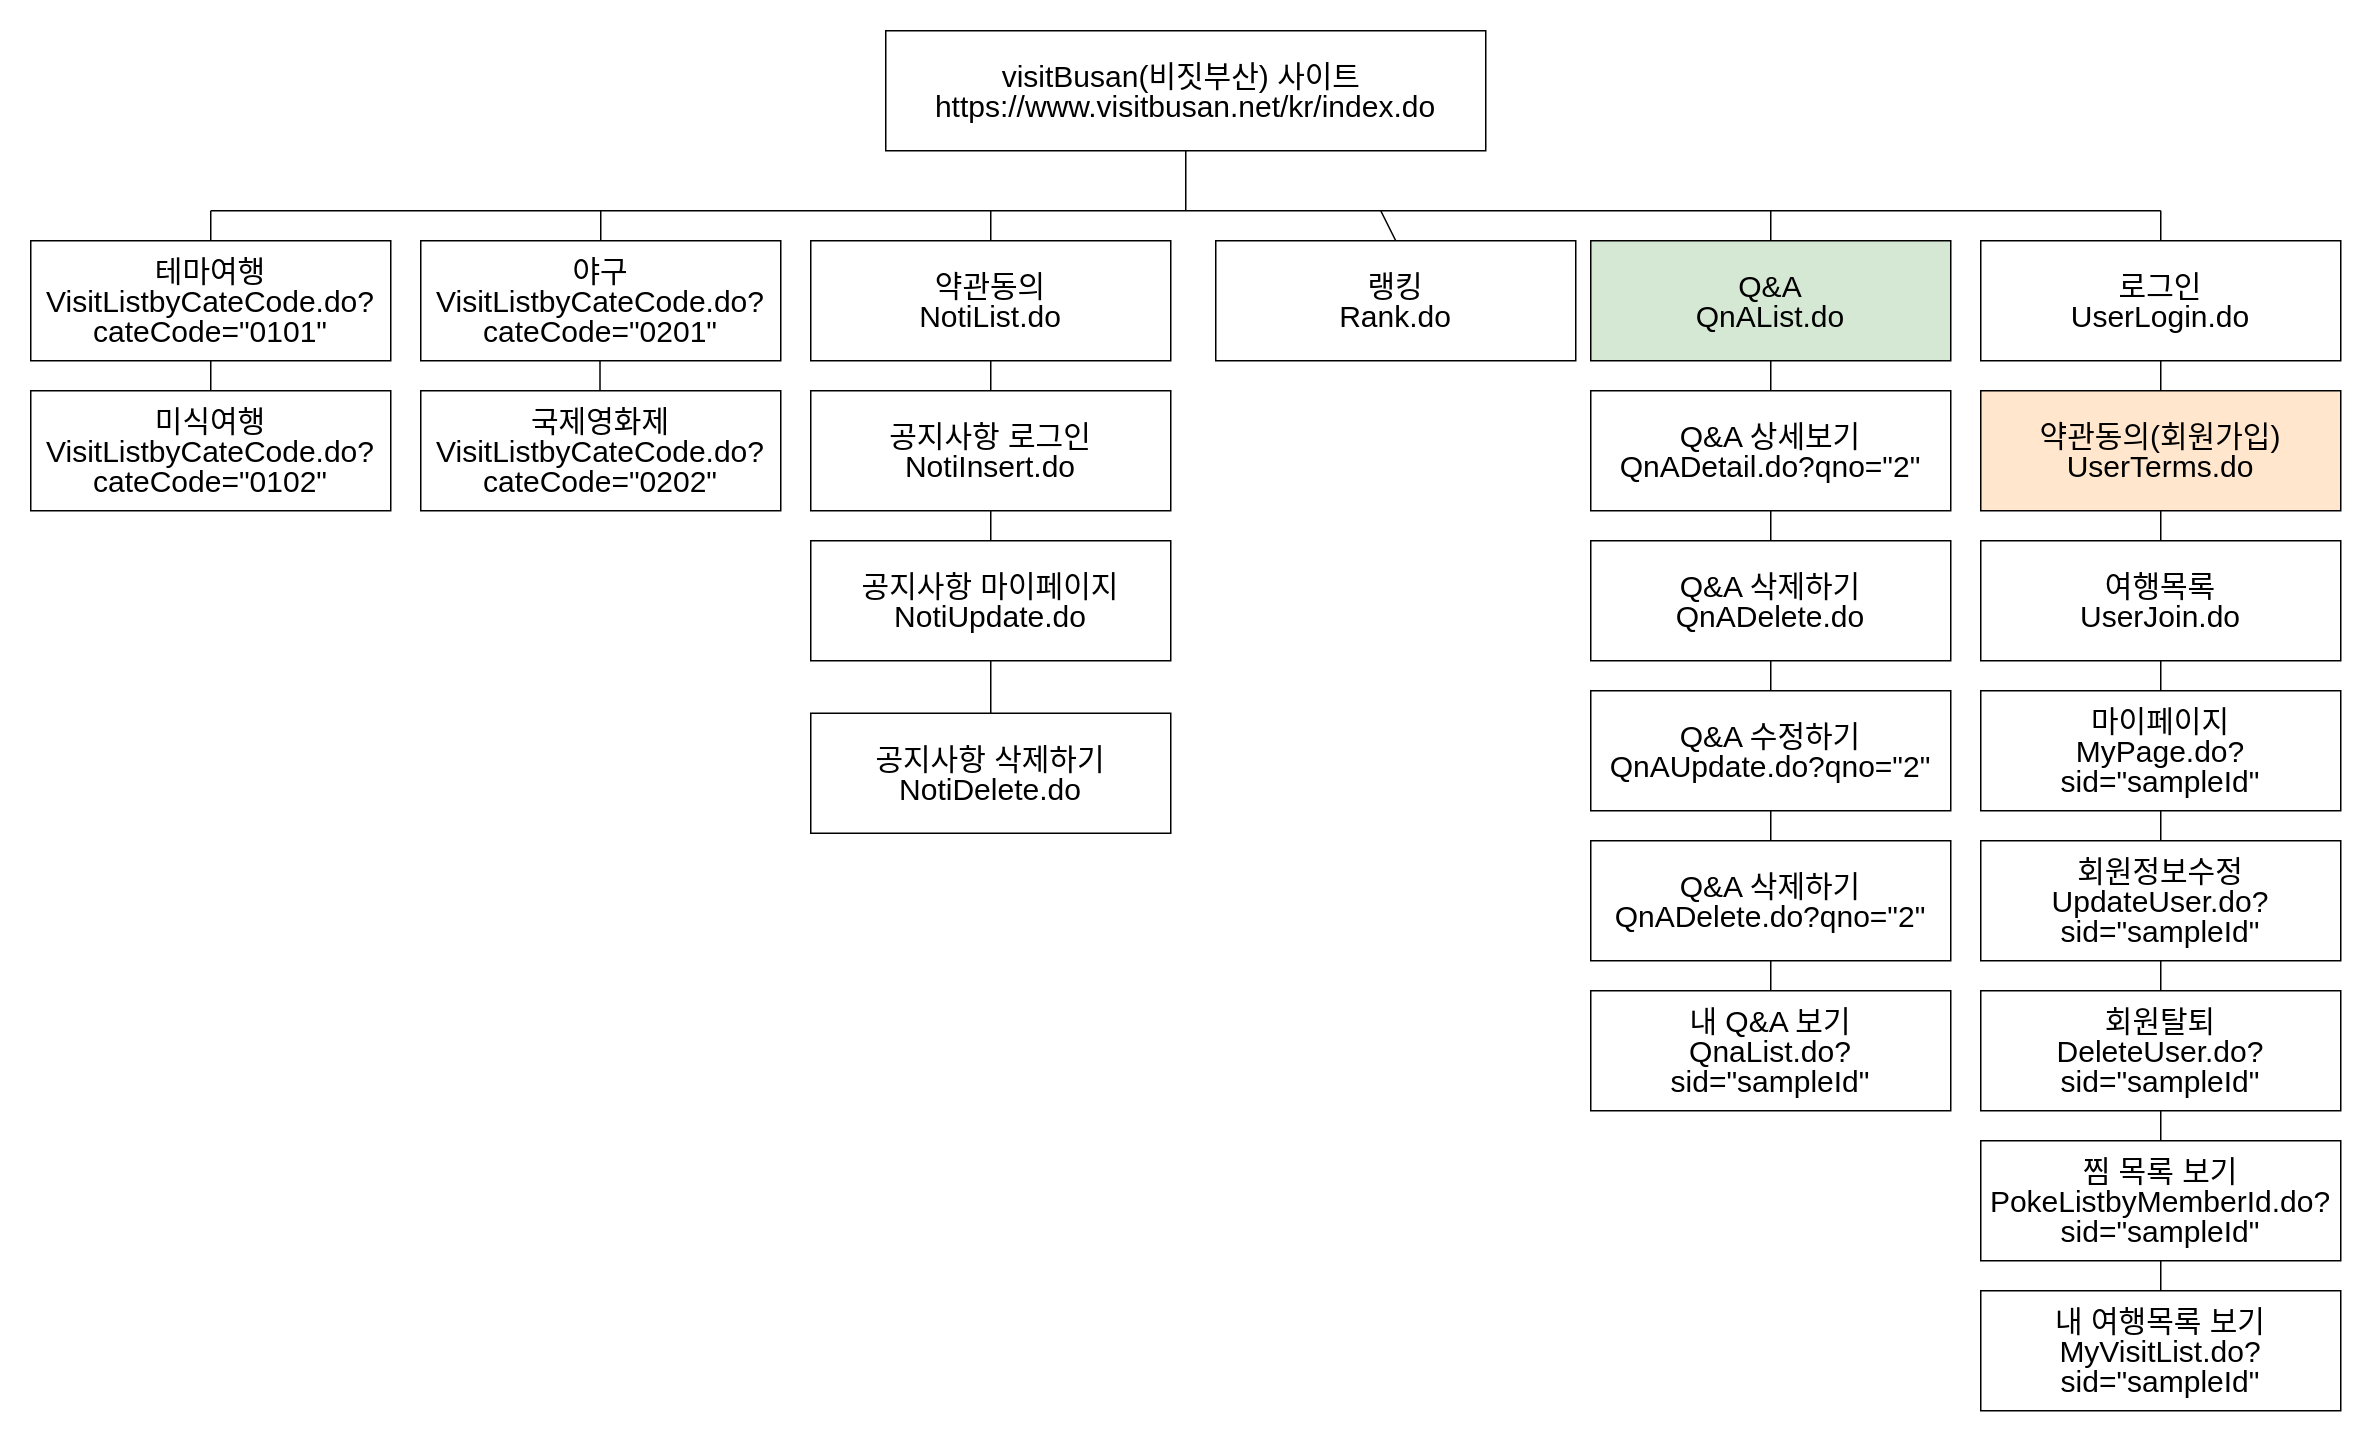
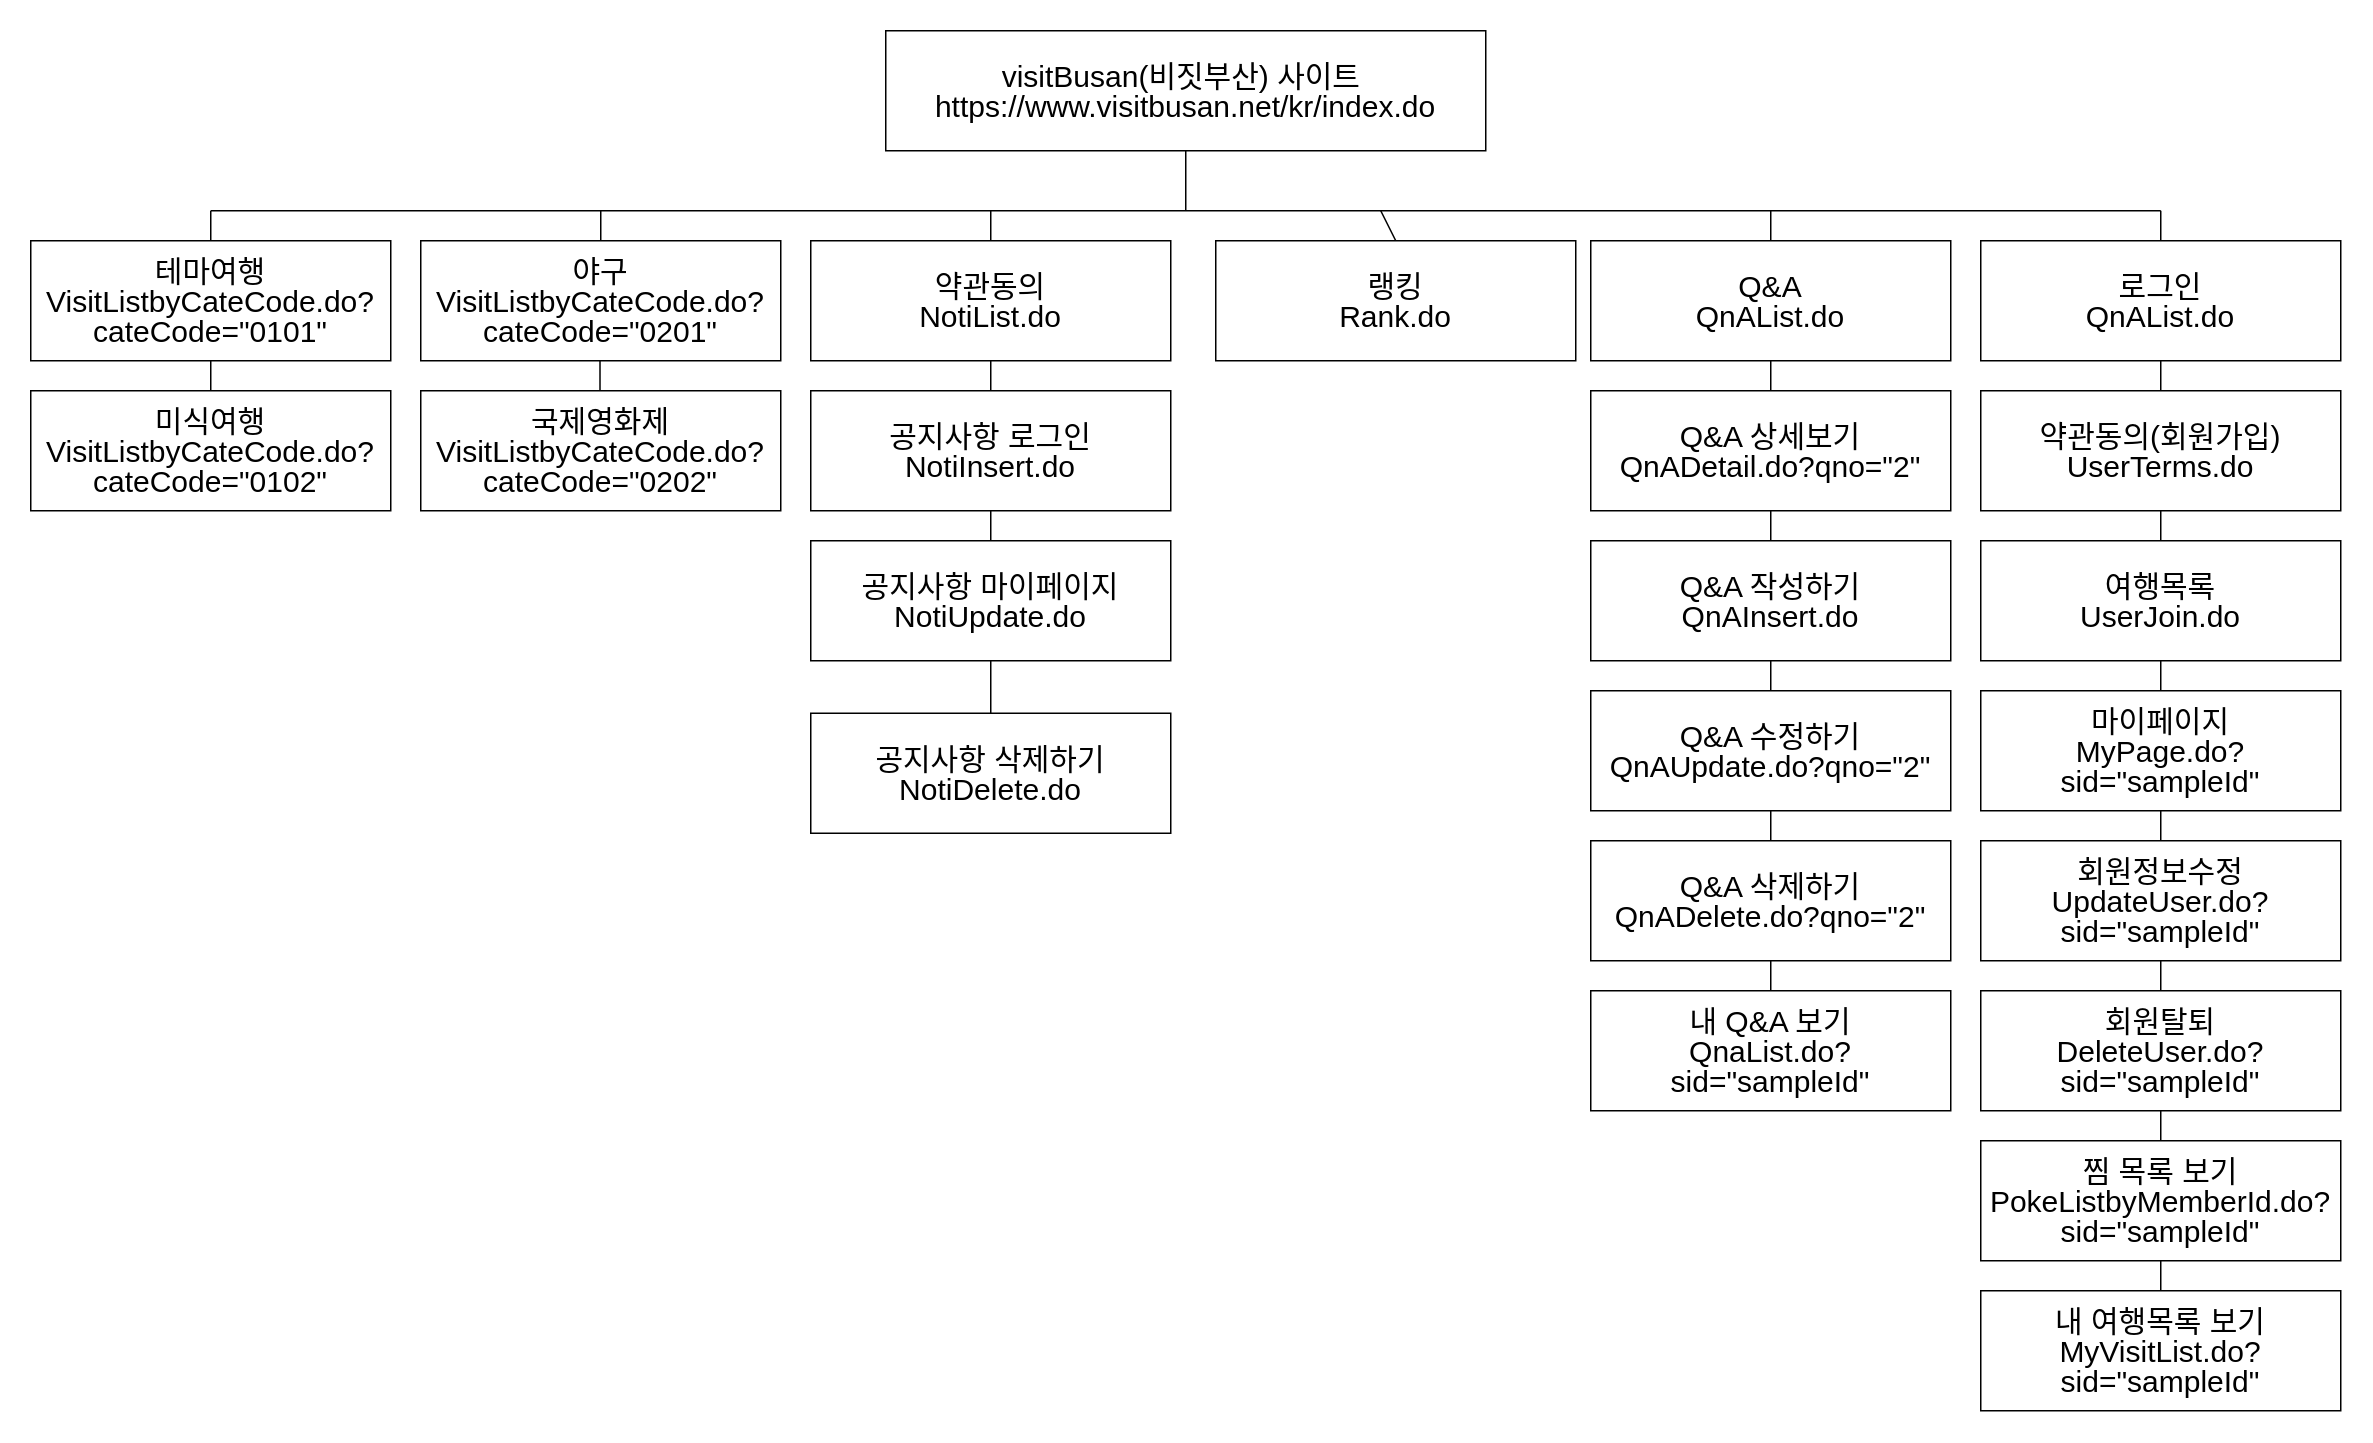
node "Q&A QnAList.do": fillcolor #d5e8d4 -> #ffffff
node "로그인 UserLogin.do": label "로그인 UserLogin.do" -> "로그인 QnAList.do"
node "약관동의(회원가입) UserTerms.do": fillcolor #ffe6cc -> #ffffff
node "Q&A 삭제하기QnADelete.do": label "Q&A 삭제하기QnADelete.do" -> "Q&A 작성하기QnAInsert.do"
